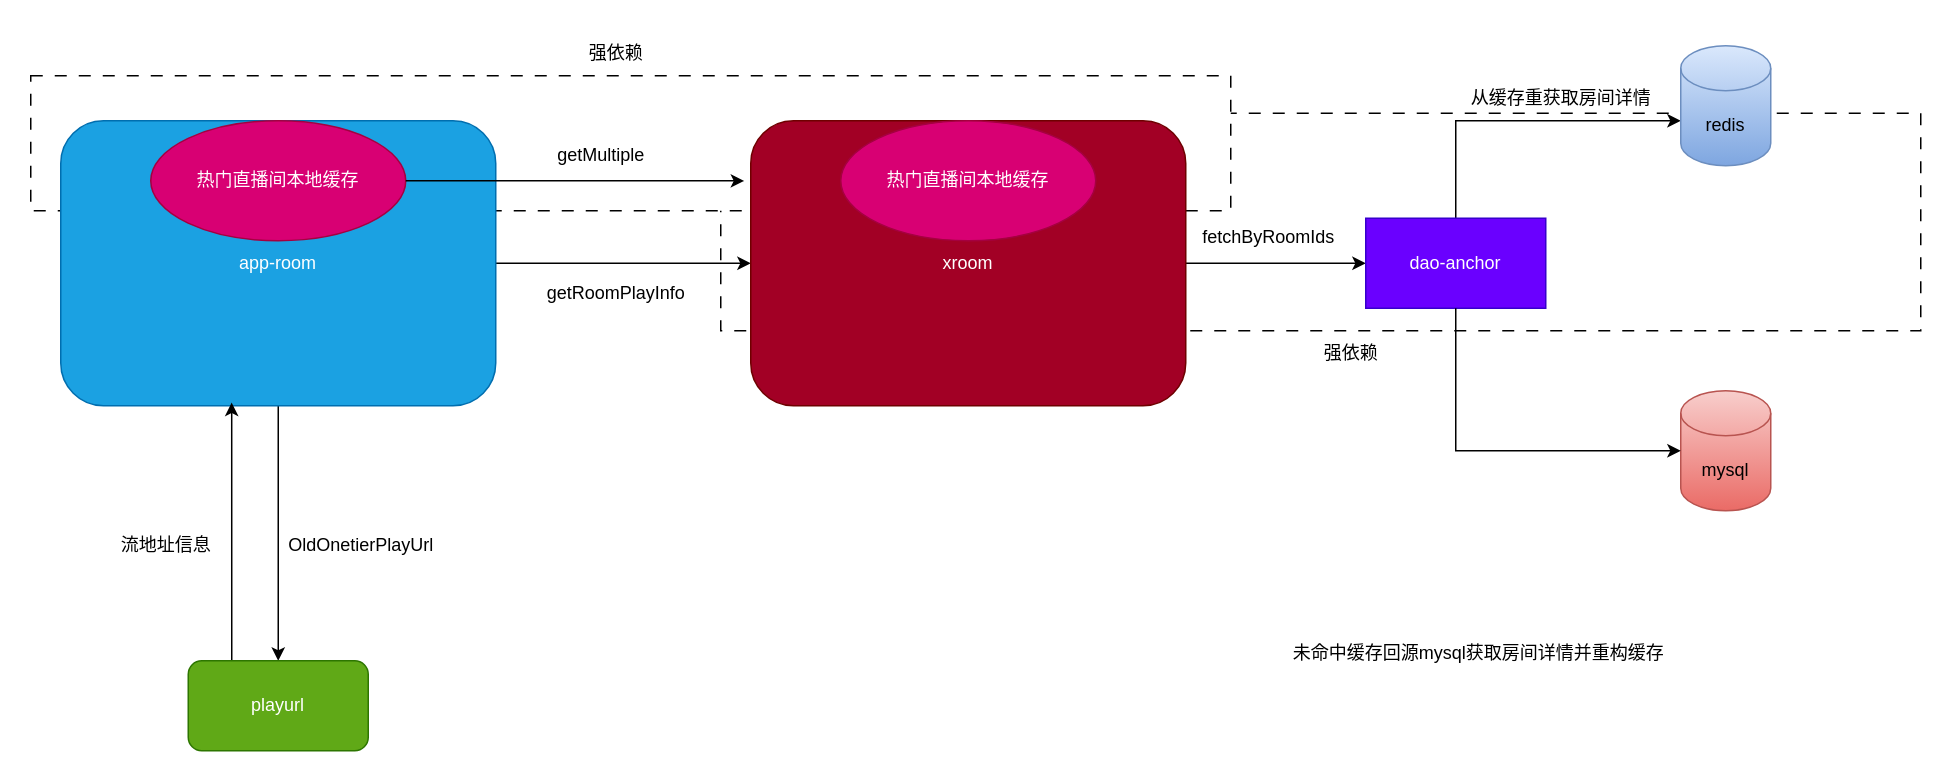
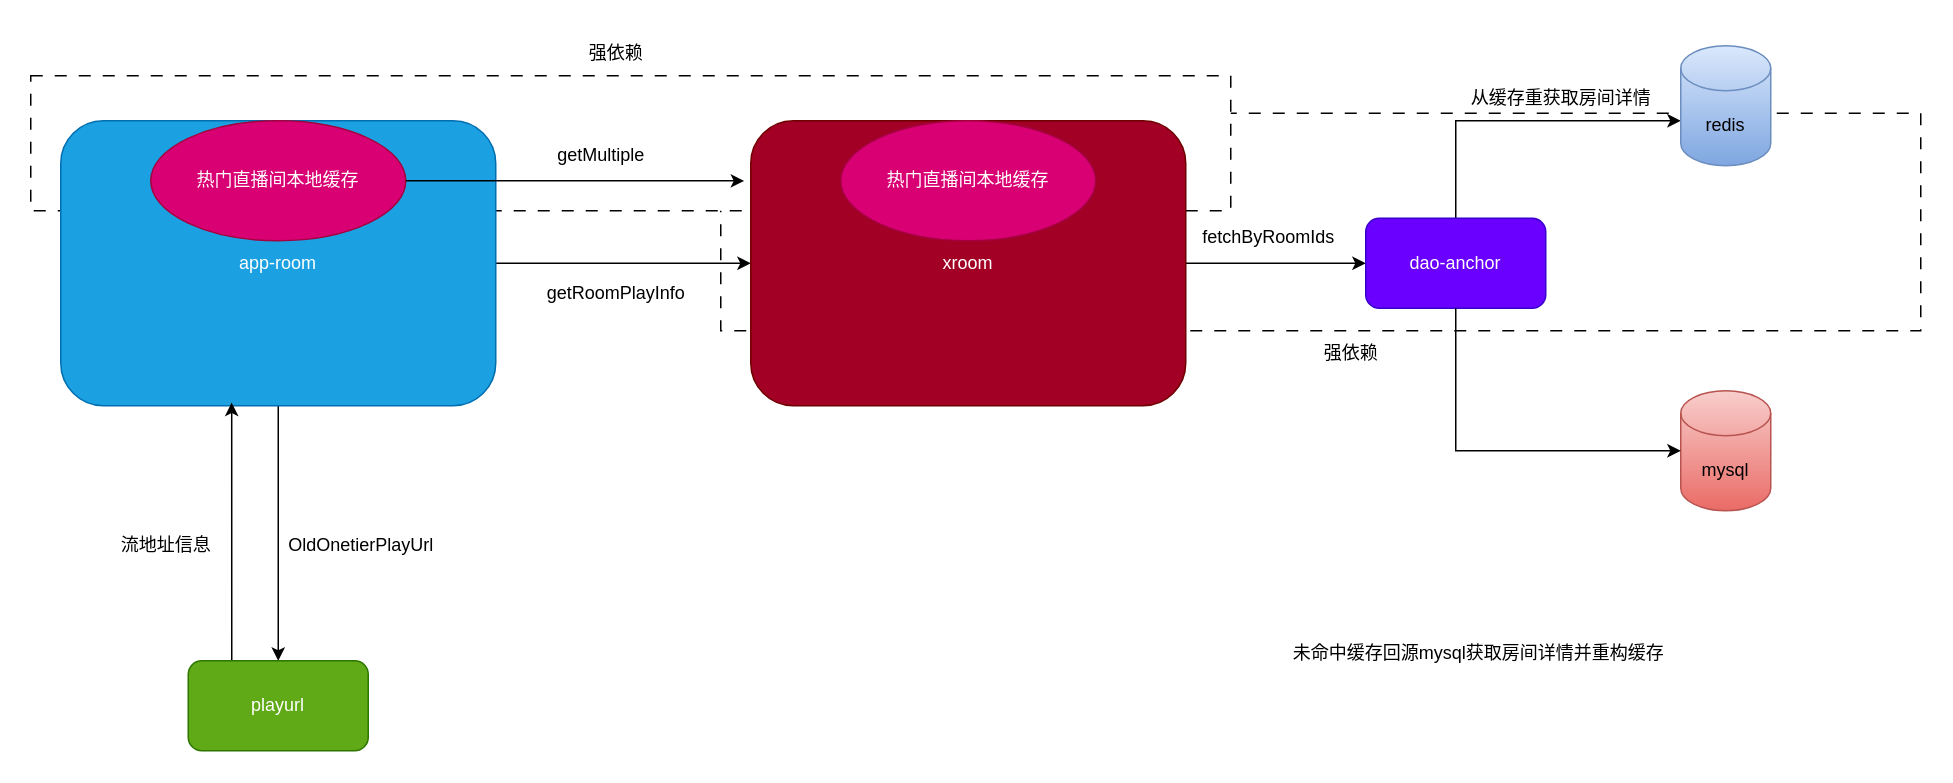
node "dao-anchor": shape rectangle -> rounded rectangle
